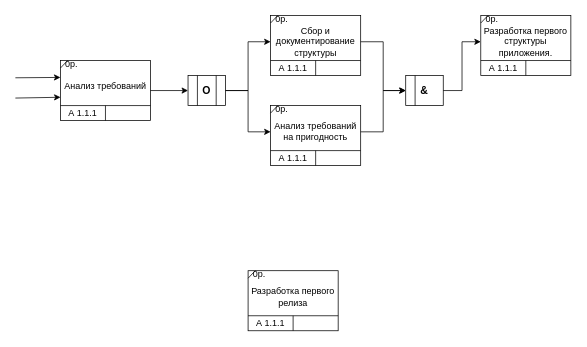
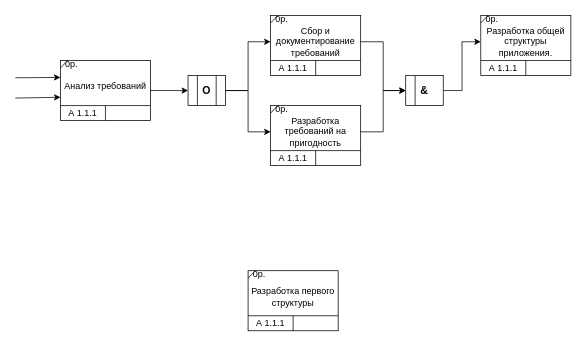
node "Сбор и документирование структуры": label "Сбор и документирование структуры" -> "Сбор и документирование требований"
node "Разработка первого структуры приложения.": label "Разработка первого структуры приложения." -> "Разработка общей структуры приложения."
node "Анализ требований на пригодность": label "Анализ требований на пригодность" -> "Разработка требований на пригодность"
node "Разработка первого релиза": label "Разработка первого релиза" -> "Разработка первого структуры"
